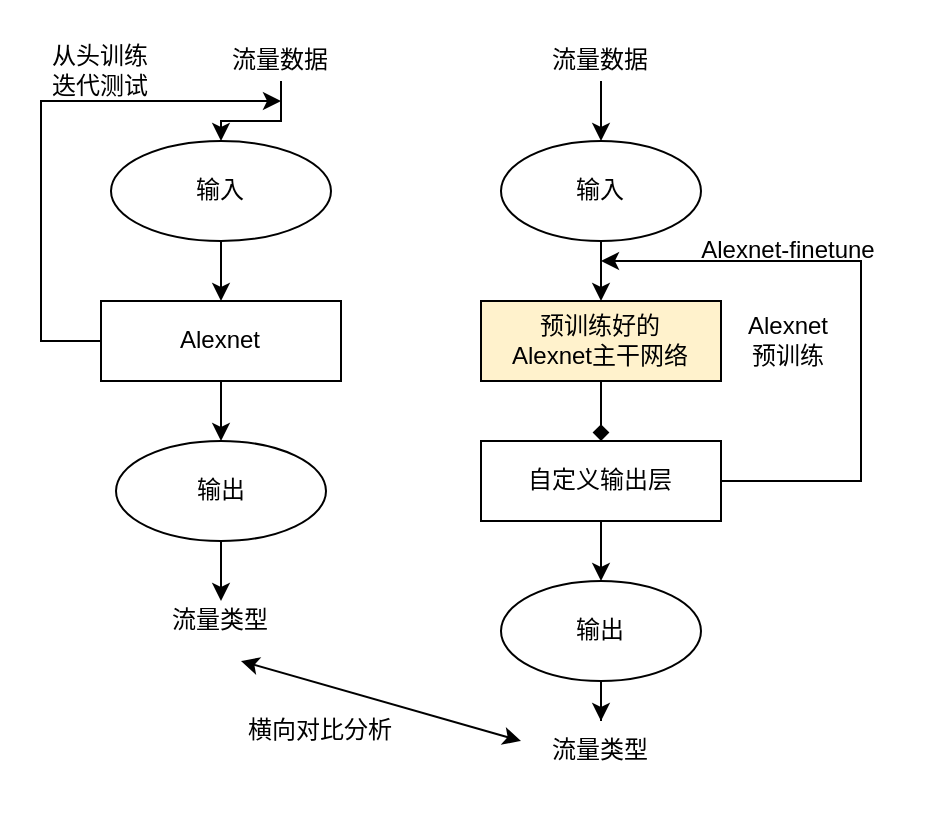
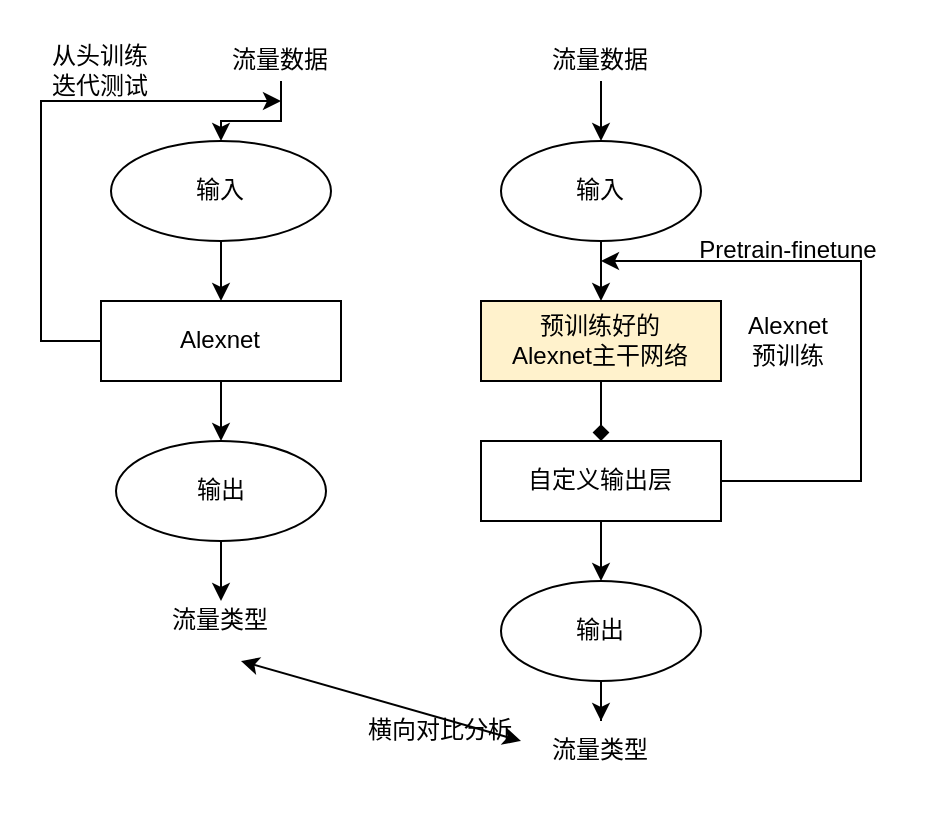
node "Alexnet-finetune": label "Alexnet-finetune" -> "Pretrain-finetune"
node "横向对比分析": moved (321, 731) -> (441, 731)
